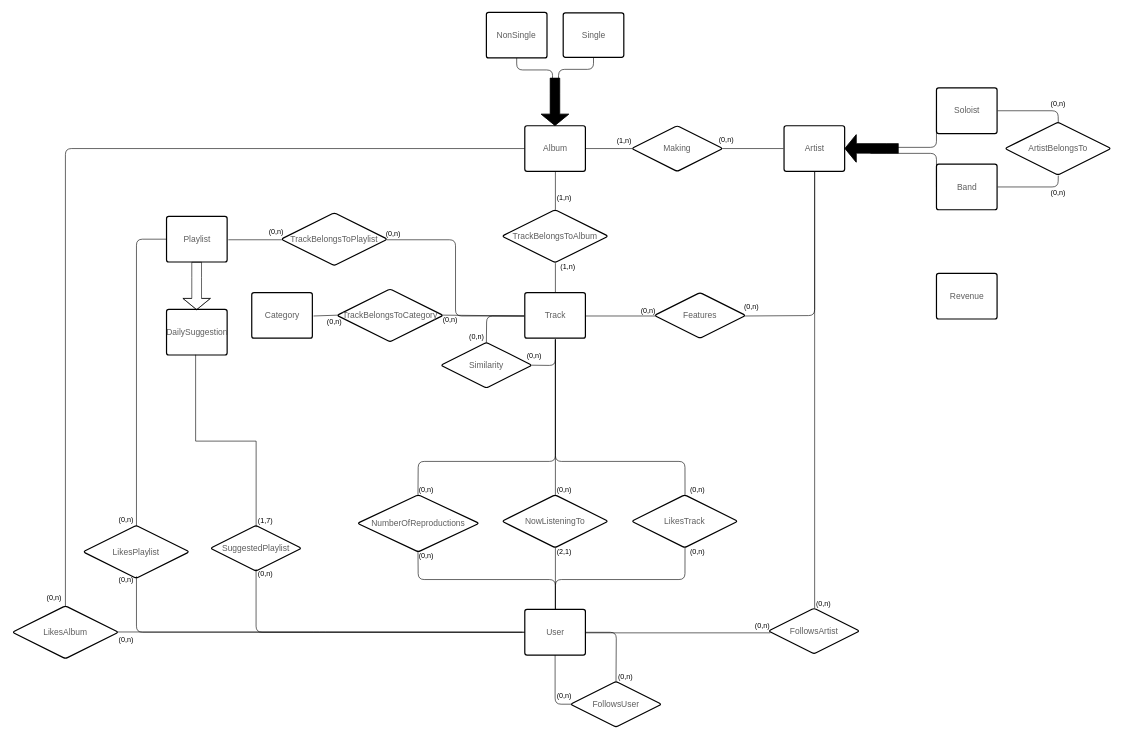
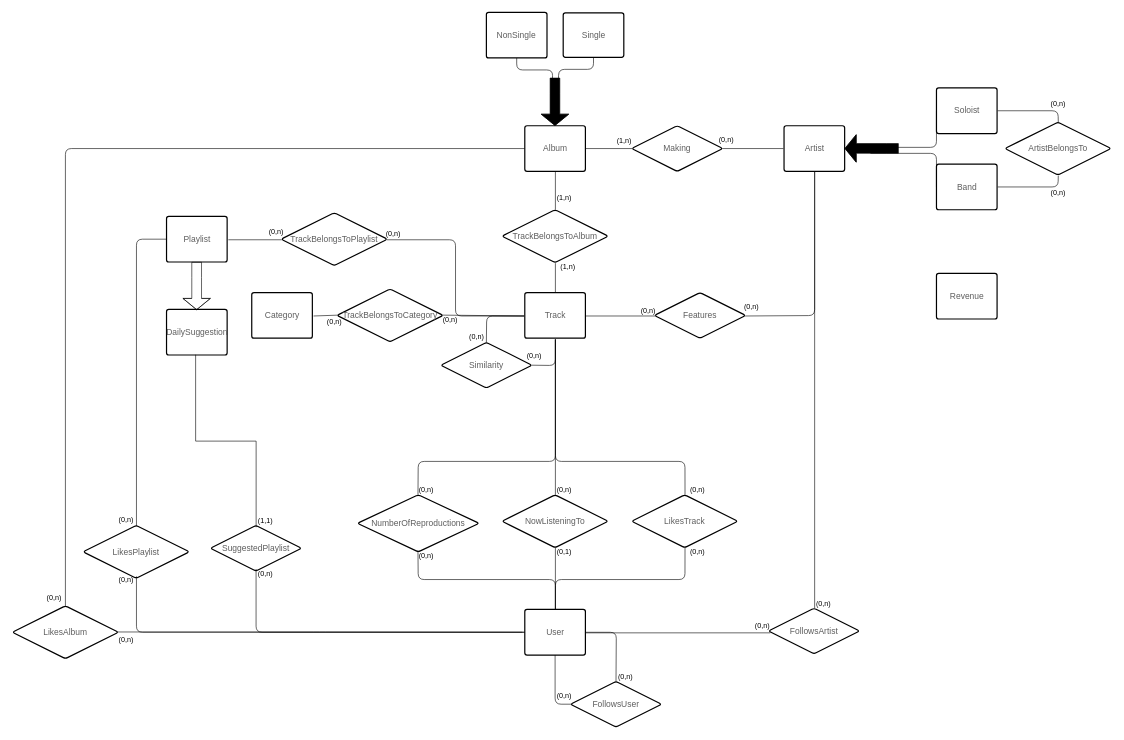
node "(1,7)": label "(1,7)" -> "(1,1)"
node "(2,1)": label "(2,1)" -> "(0,1)"
